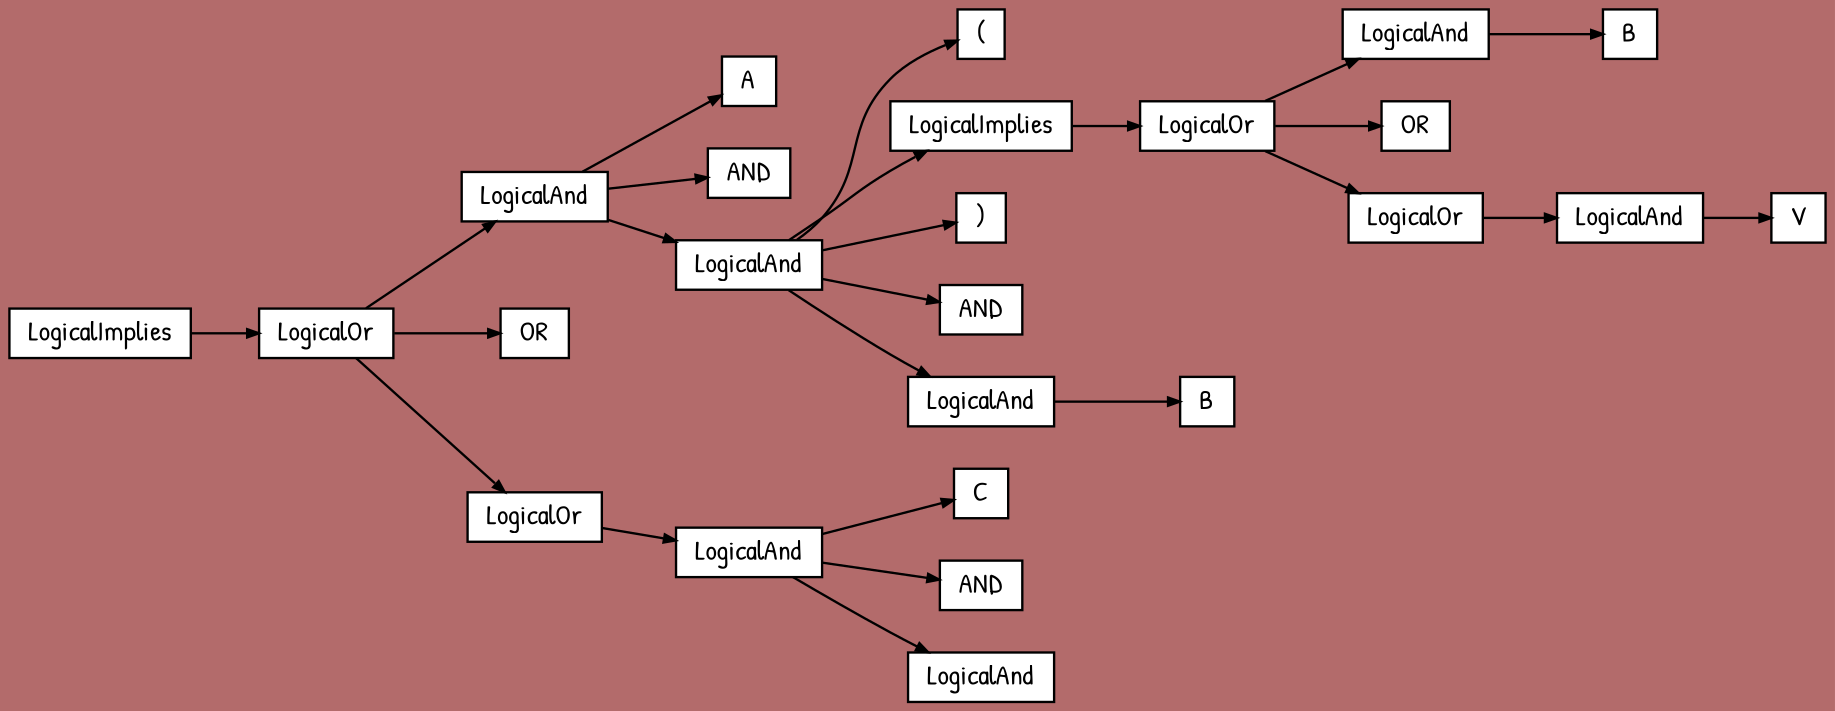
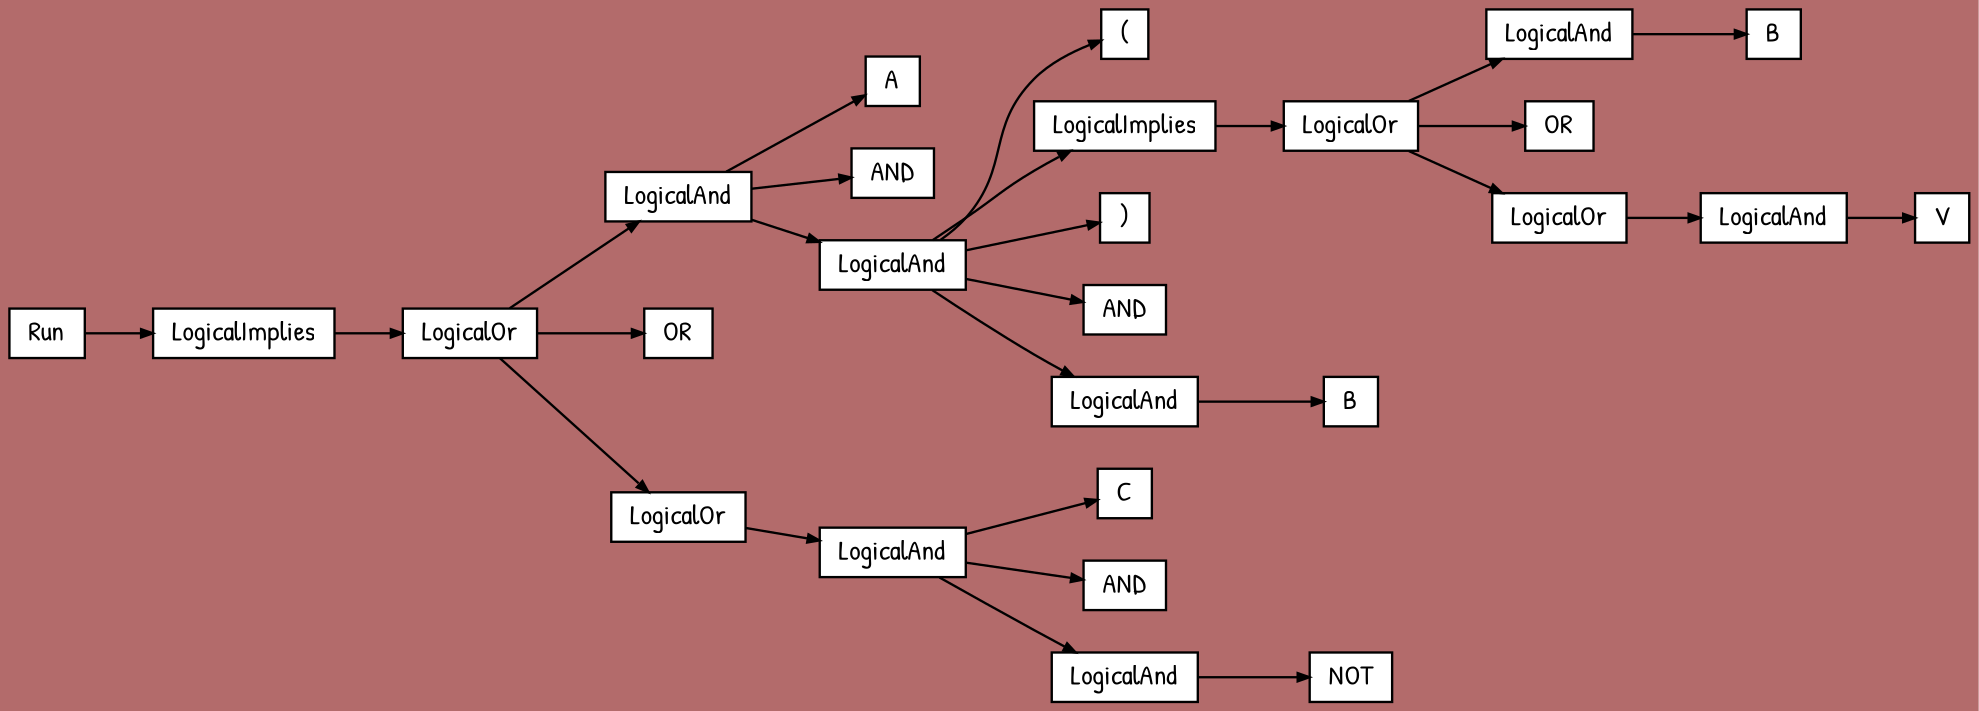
node "Run": added
node "NOT": added
